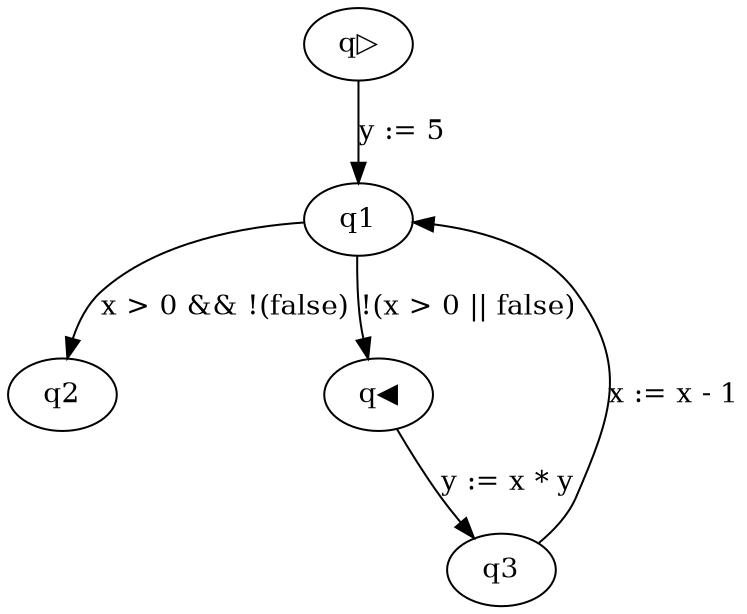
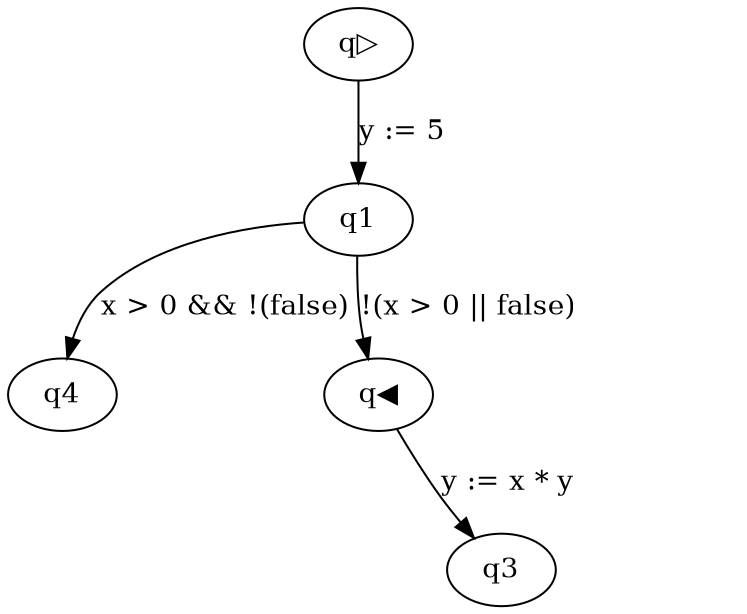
edge "q3" -> "q1": removed, label "x := x - 1"
node "q2": label "q2" -> "q4"
